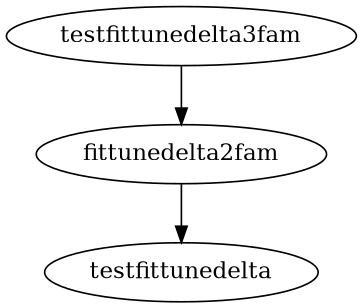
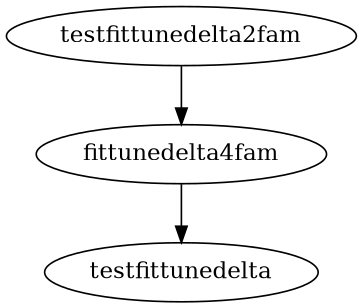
node "testfittunedelta3fam": label "testfittunedelta3fam" -> "testfittunedelta2fam"
node "fittunedelta2fam": label "fittunedelta2fam" -> "fittunedelta4fam"
